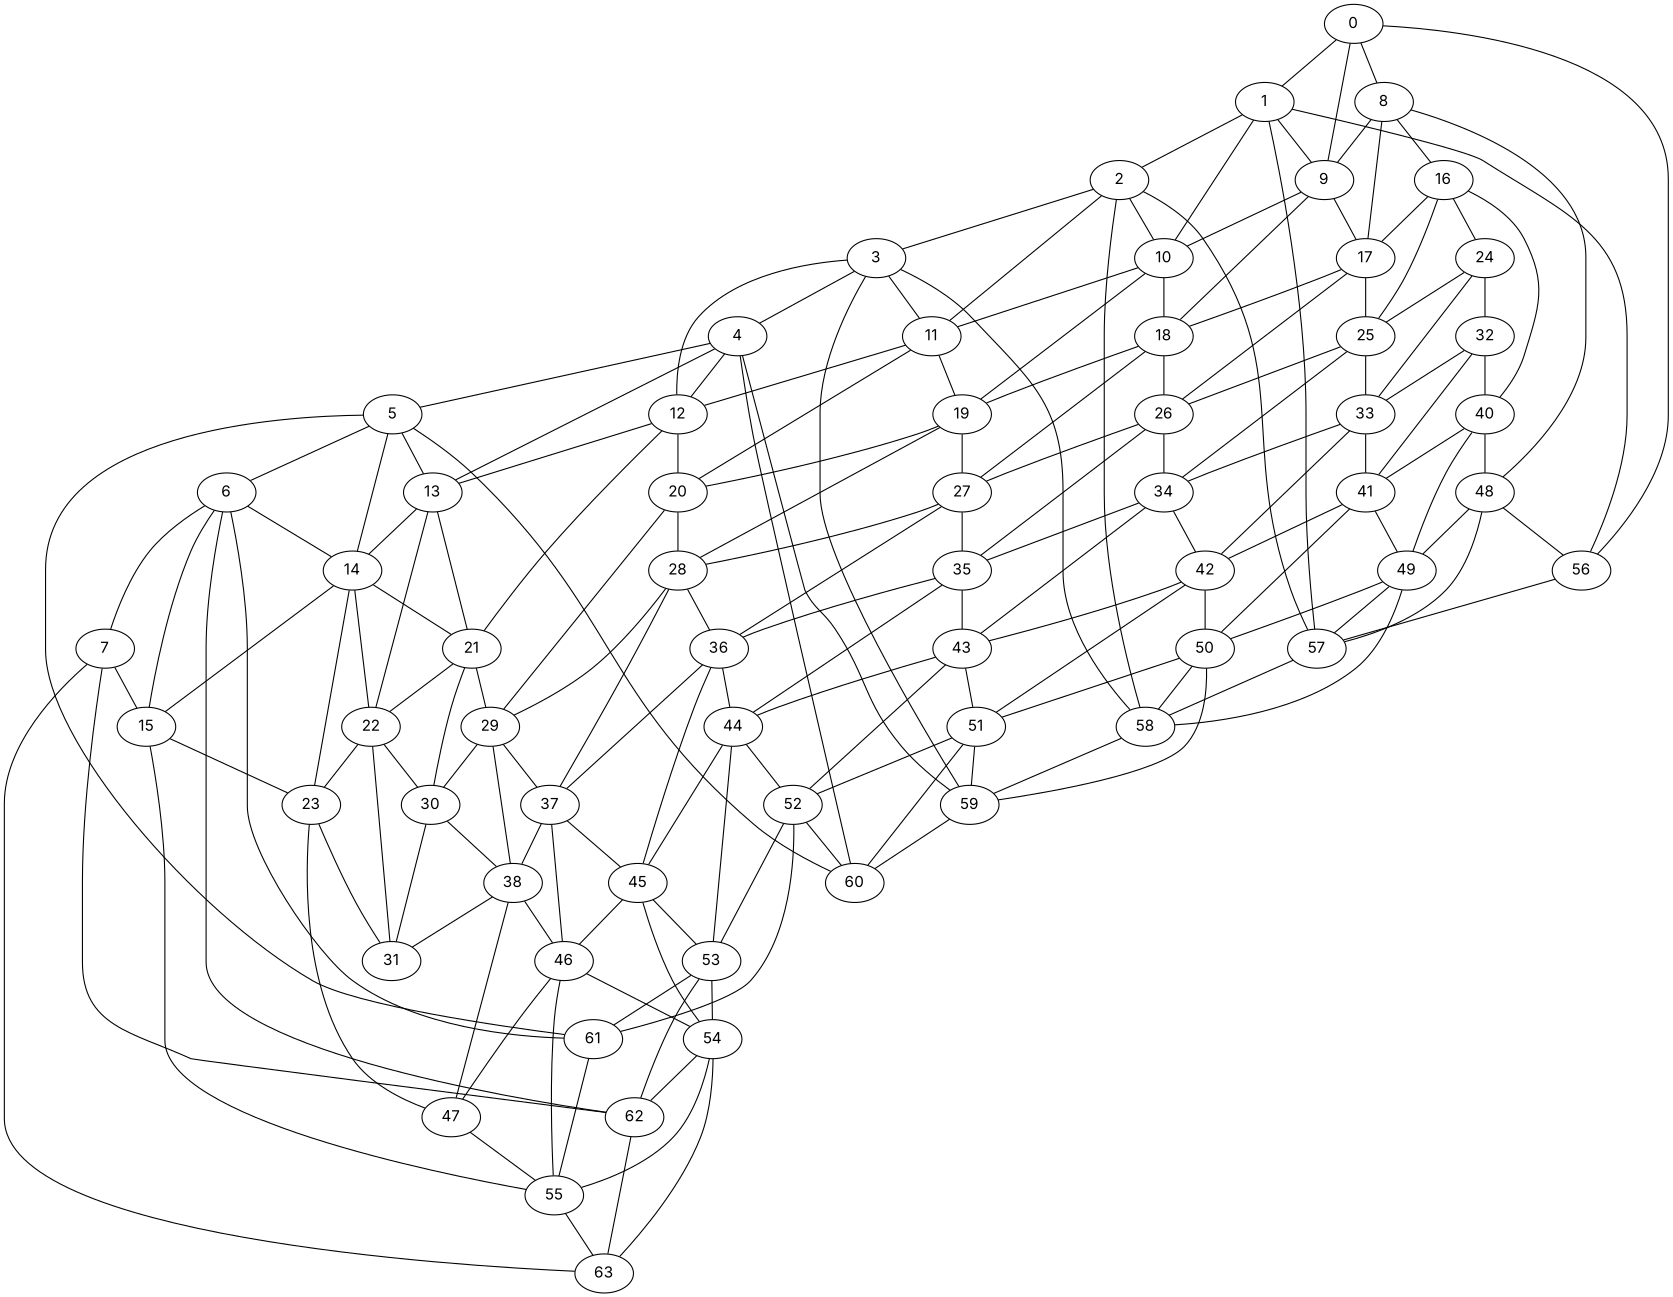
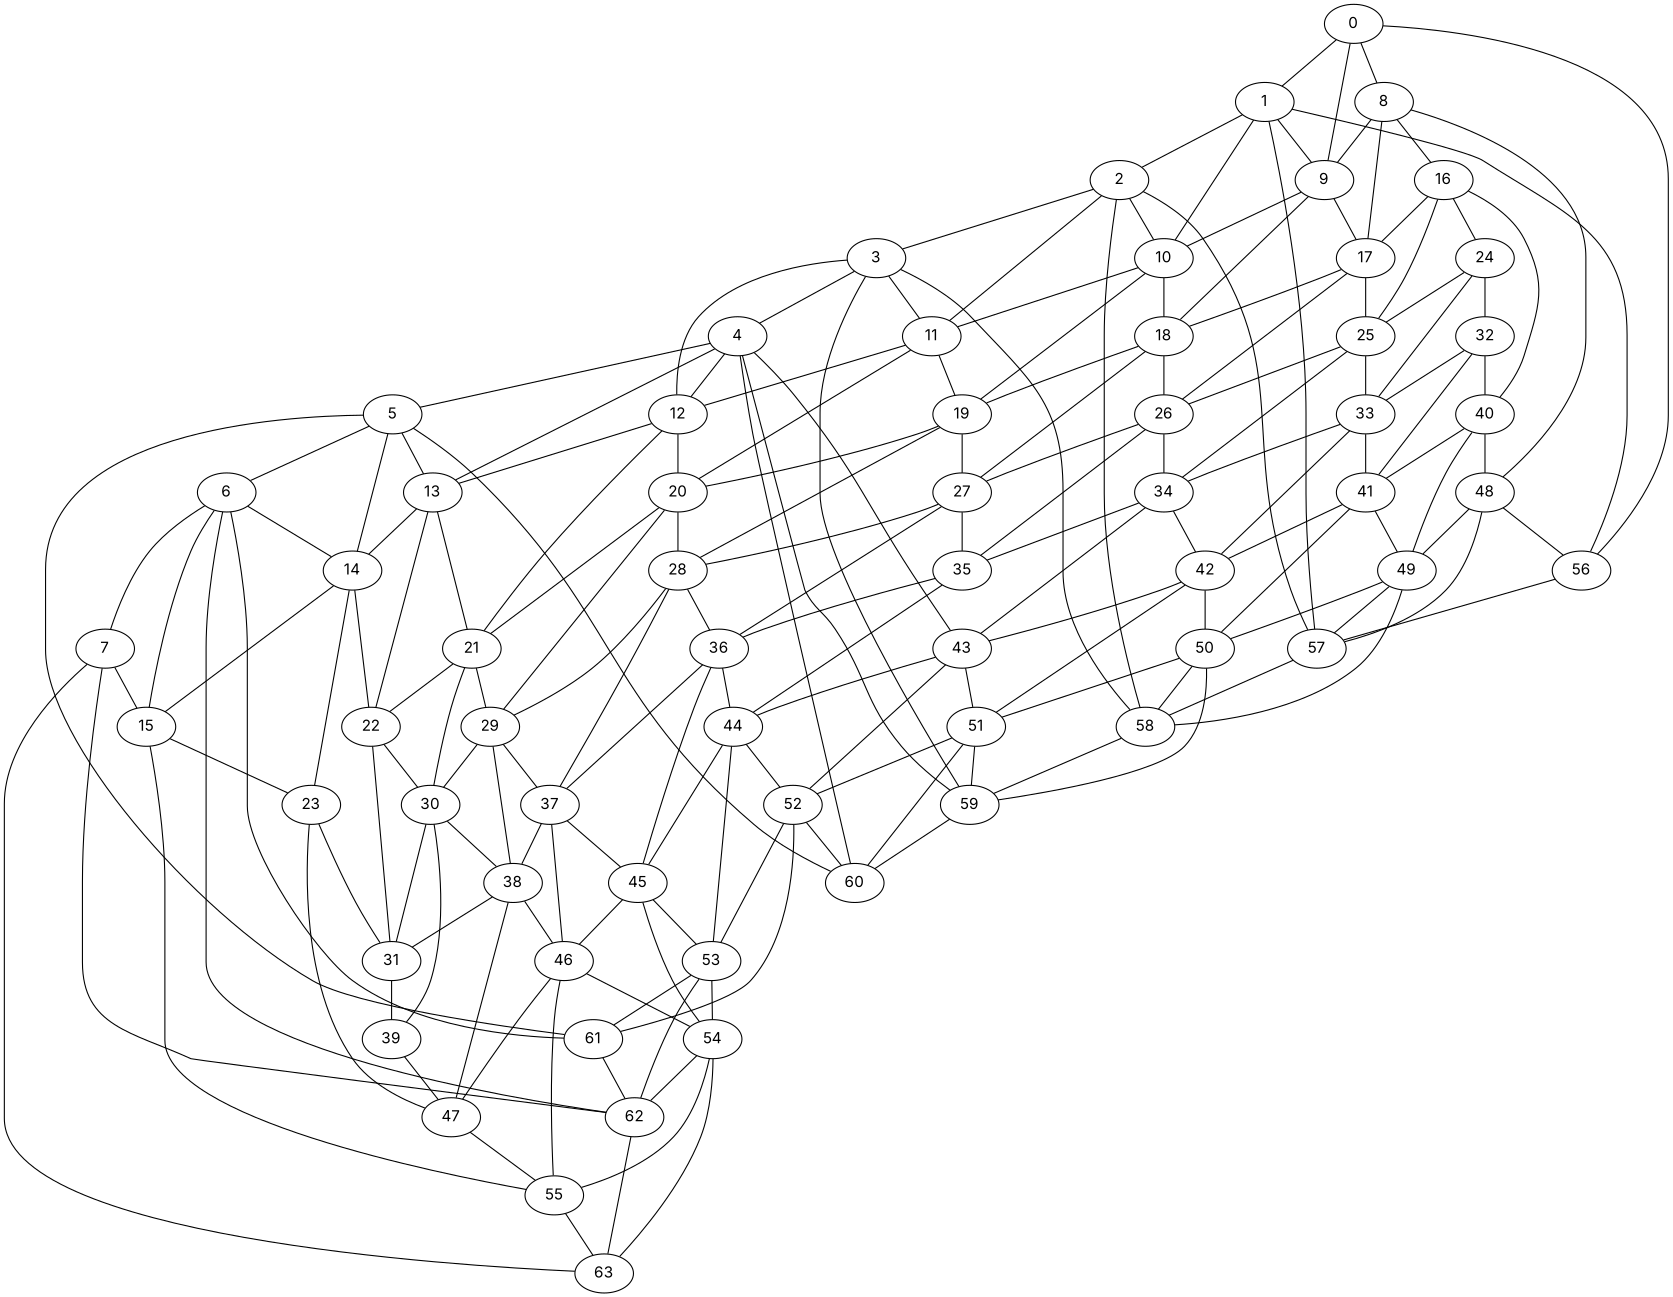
edge "14" -- "21": now "20" -- "21"
edge "35" -- "43": now "4" -- "43"
edge "22" -- "23": removed
node "39": added
edge "61" -- "55": now "61" -- "62"
